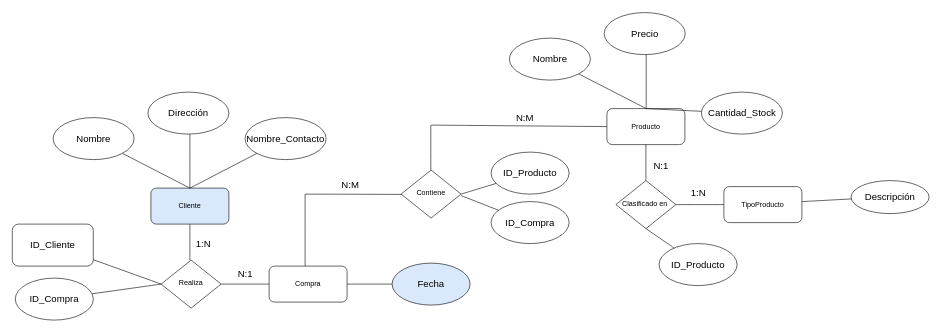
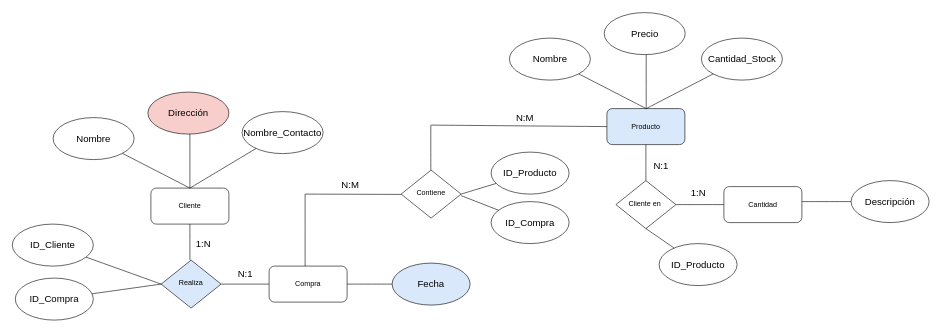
node "Dirección": fillcolor #ffffff -> #f8cecc
node "Cantidad_Stock": moved (742, 113) -> (742, 59)
node "Producto": fillcolor #ffffff -> #dae8fc
node "Nombre_Contacto": moved (286, 139) -> (283, 133)
node "Descripción": size 78x33 -> 78x42
node "Clasificado en": label "Clasificado en" -> "Cliente en"
node "TipoProducto": label "TipoProducto" -> "Cantidad"
node "Cliente": fillcolor #dae8fc -> #ffffff
node "ID_Cliente": shape rounded rectangle -> ellipse
node "Realiza": fillcolor #ffffff -> #dae8fc
